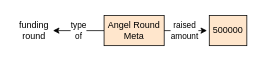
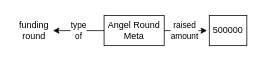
node "Angel Round Meta": fillcolor #ffe6cc -> #ffffff
node "500000": fillcolor #ffe6cc -> #ffffff
